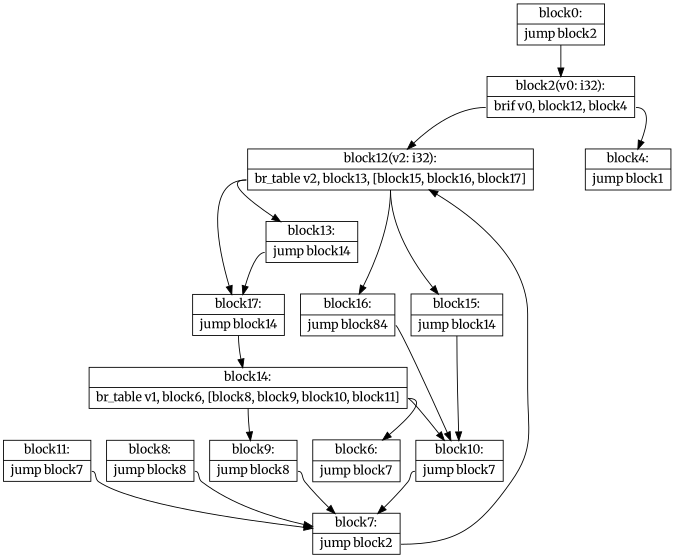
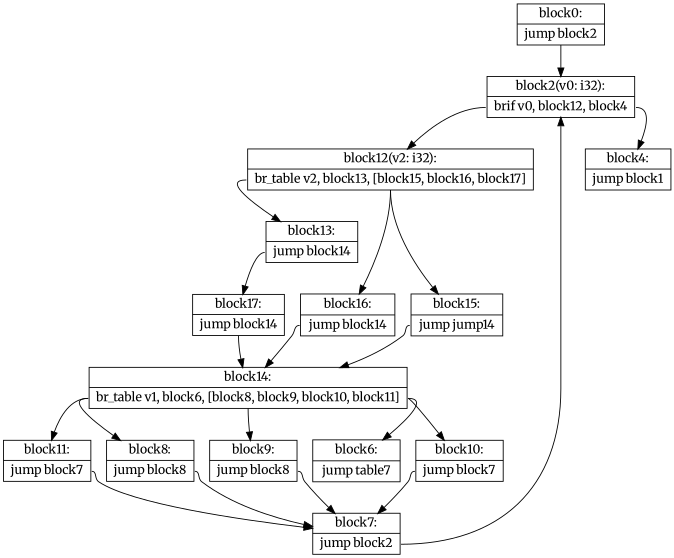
edge "block12(v2: i32):" -> "block17:": removed
node "block16:": text "jump block84" -> "jump block14"
node "block15:": text "jump block14" -> "jump jump14"
edge "block16:" -> "block10:": now "block16:" -> "block14:"
edge "block15:" -> "block10:": now "block15:" -> "block14:"
edge "block7:" -> "block12(v2: i32):": now "block7:" -> "block2(v0: i32):"
edge "block14:" -> "block11:": added
edge "block14:" -> "block8:": added
node "block6:": text "jump block7" -> "jump table7"
